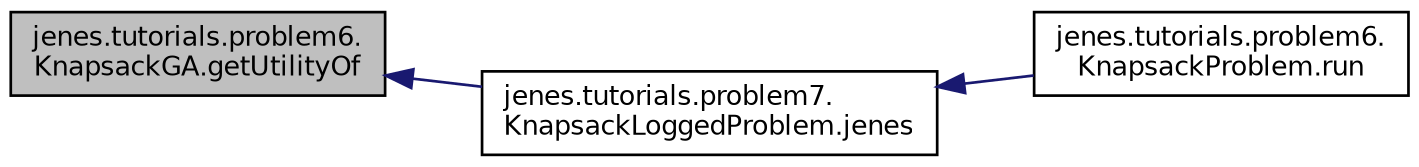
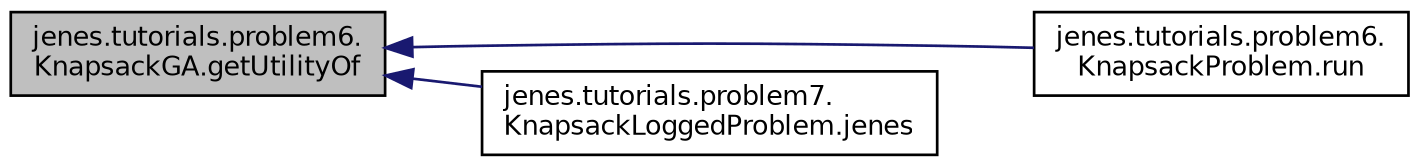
edge "jenes.tutorials.problem6. KnapsackProblem.run" -> "jenes.tutorials.problem7. KnapsackLoggedProblem.jenes": now "jenes.tutorials.problem6. KnapsackProblem.run" -> "jenes.tutorials.problem6. KnapsackGA.getUtilityOf"
